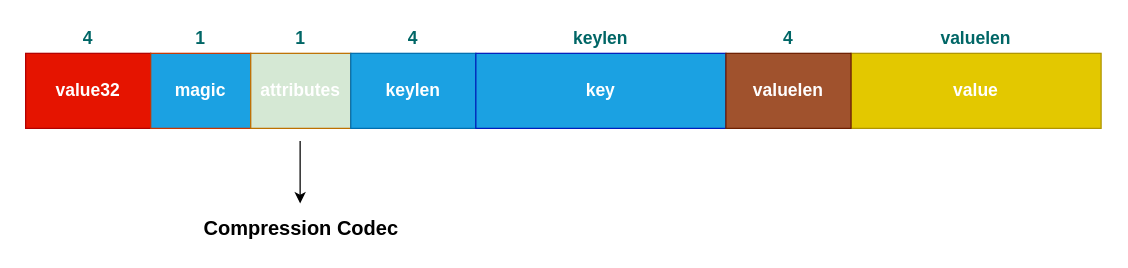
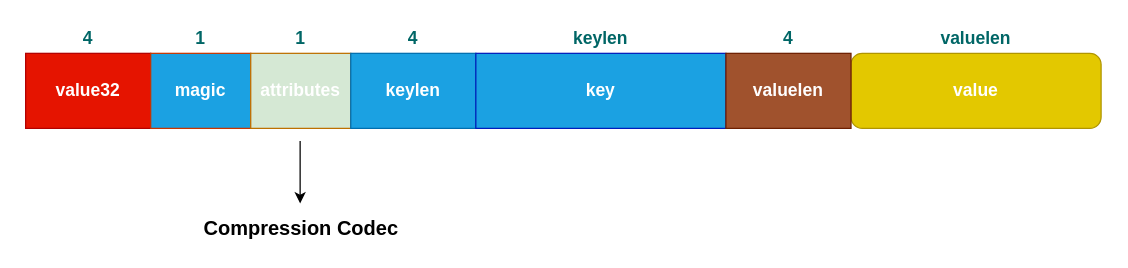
node "value": shape rectangle -> rounded rectangle
